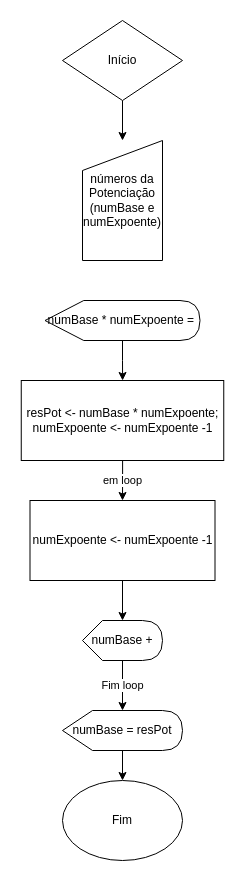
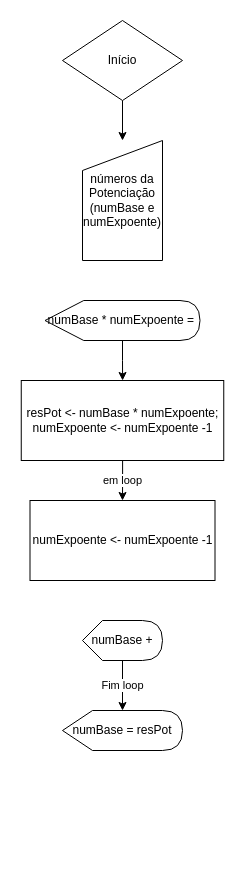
edge "numExpoente <- numExpoente -1" -> "numBase +": removed
edge "numBase = resPot" -> "Fim": removed
node "Fim": removed
